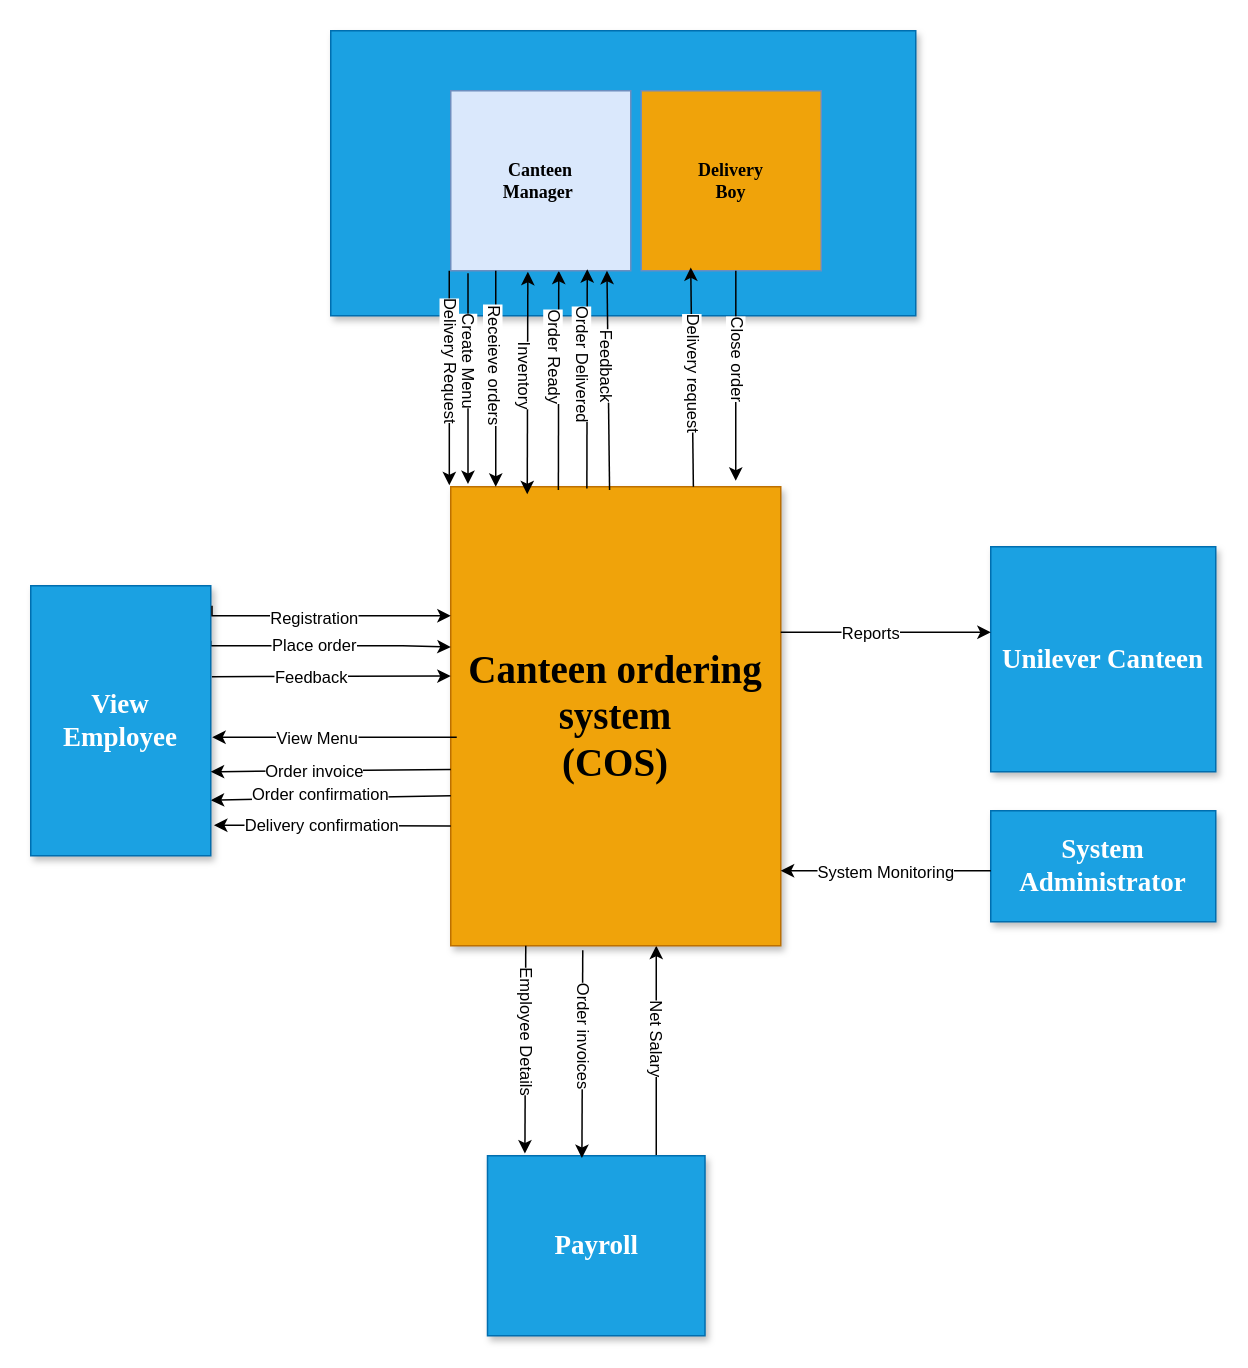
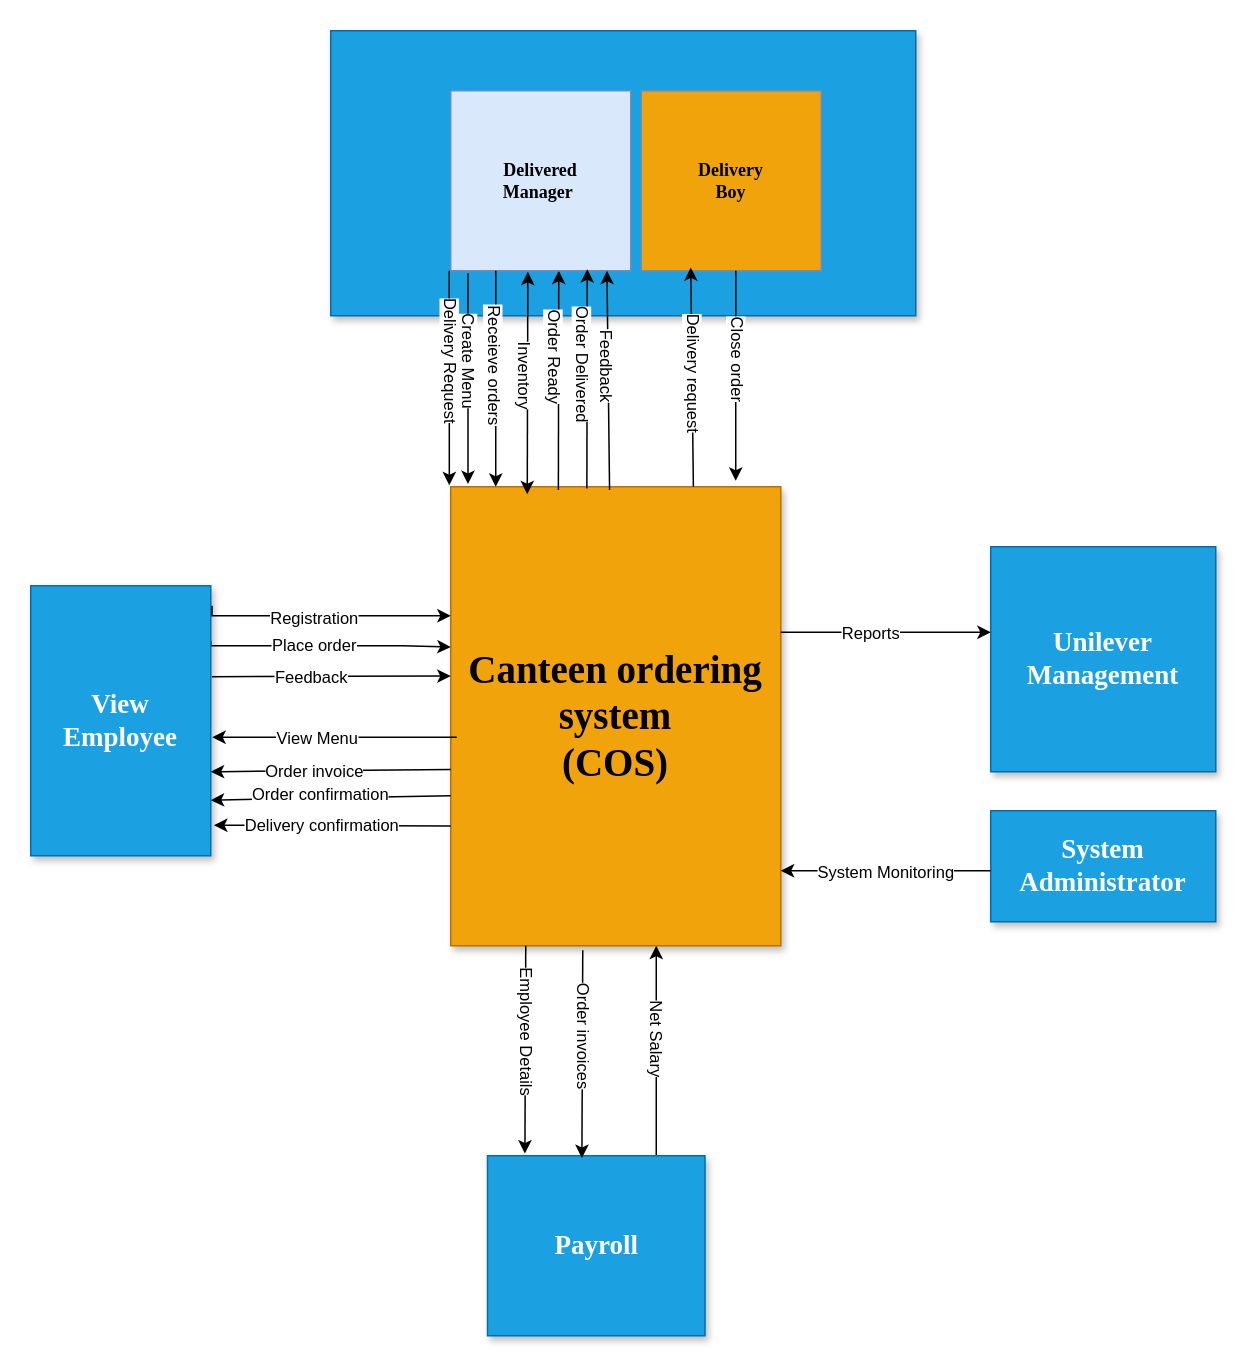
node "Canteen Manager": label "Canteen Manager" -> "Delivered Manager"
node "Unilever Canteen": label "Unilever Canteen" -> "Unilever Management"
